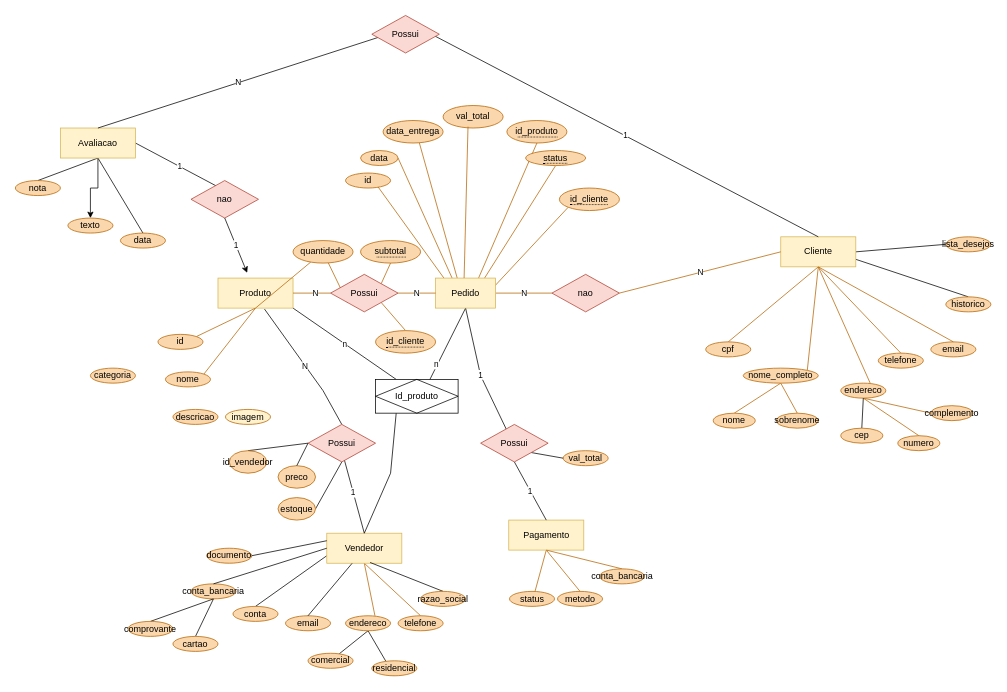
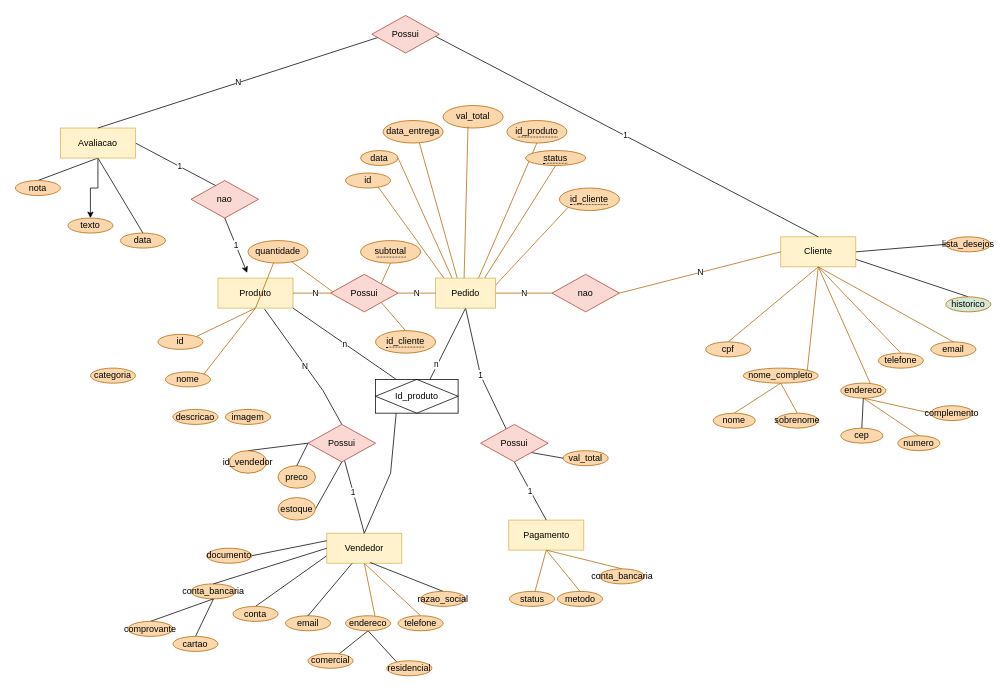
node "quantidade": moved (323, 252) -> (278, 252)
node "historico": fillcolor #fad7ac -> #d5e8d4
node "imagem": fillcolor #fff2cc -> #fad7ac
node "residencial": moved (394, 668) -> (409, 668)
